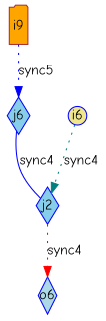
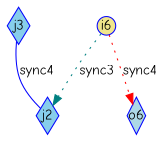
node "i9": removed
node "j6": label "j6" -> "j3"
edge "i6" -> "j2": label "sync4" -> "sync3"
edge "j2" -> "o6": now "i6" -> "o6"
